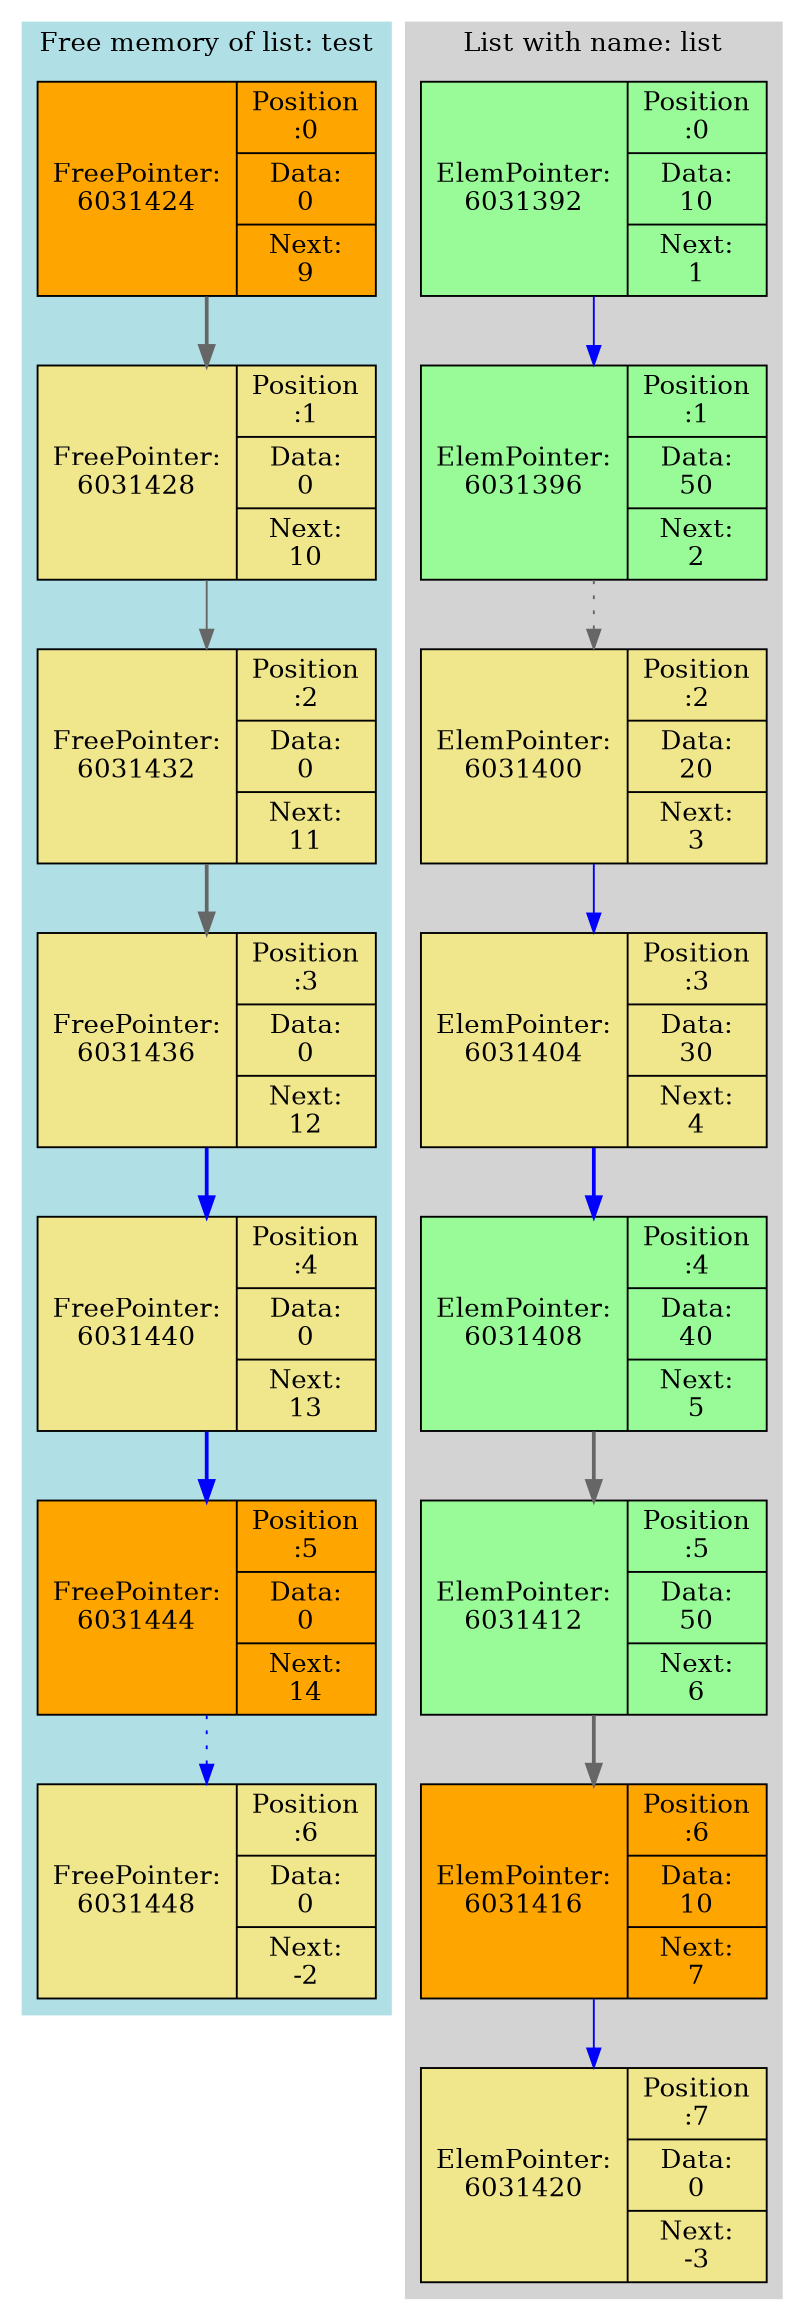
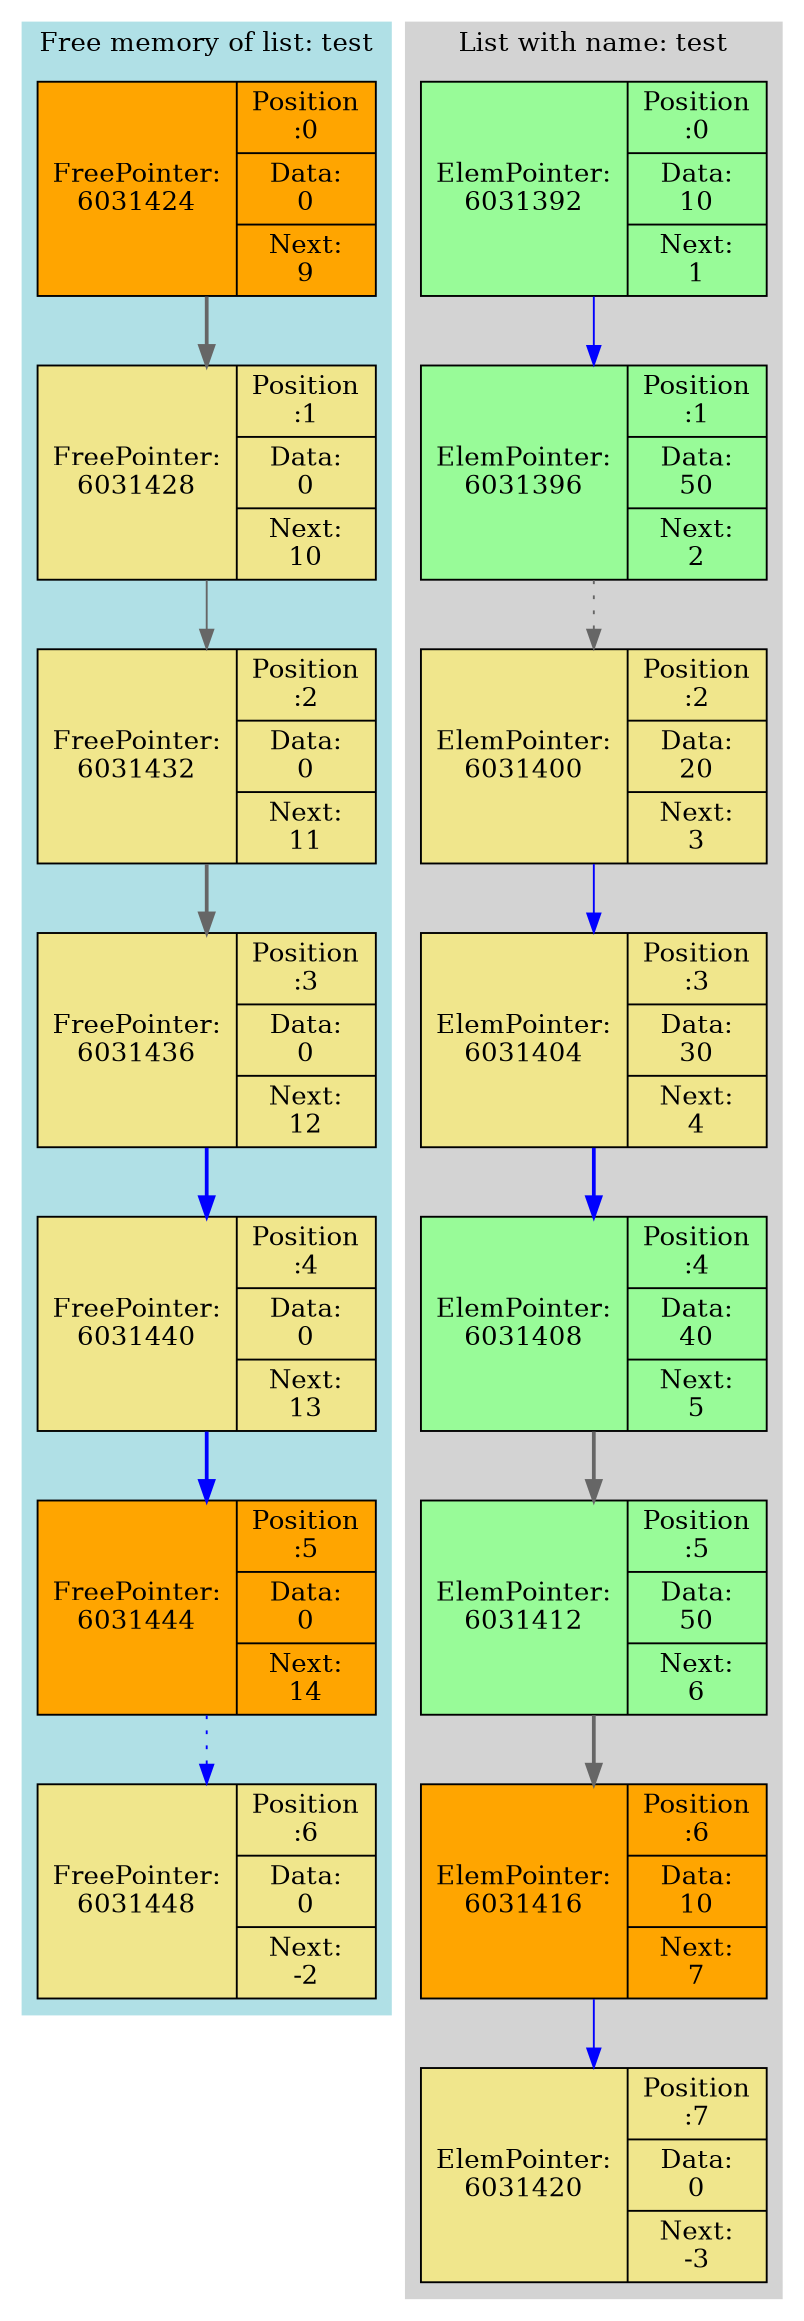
cluster "List with name: list": label "List with name: list" -> "List with name: test"
